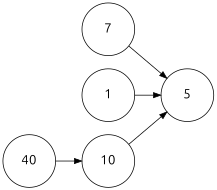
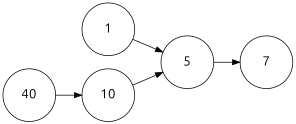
edge "7" -> "5": reversed
